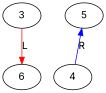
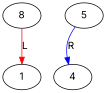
node "3": label "3" -> "8"
edge "4" -> "5": reversed
node "6": label "6" -> "1"
